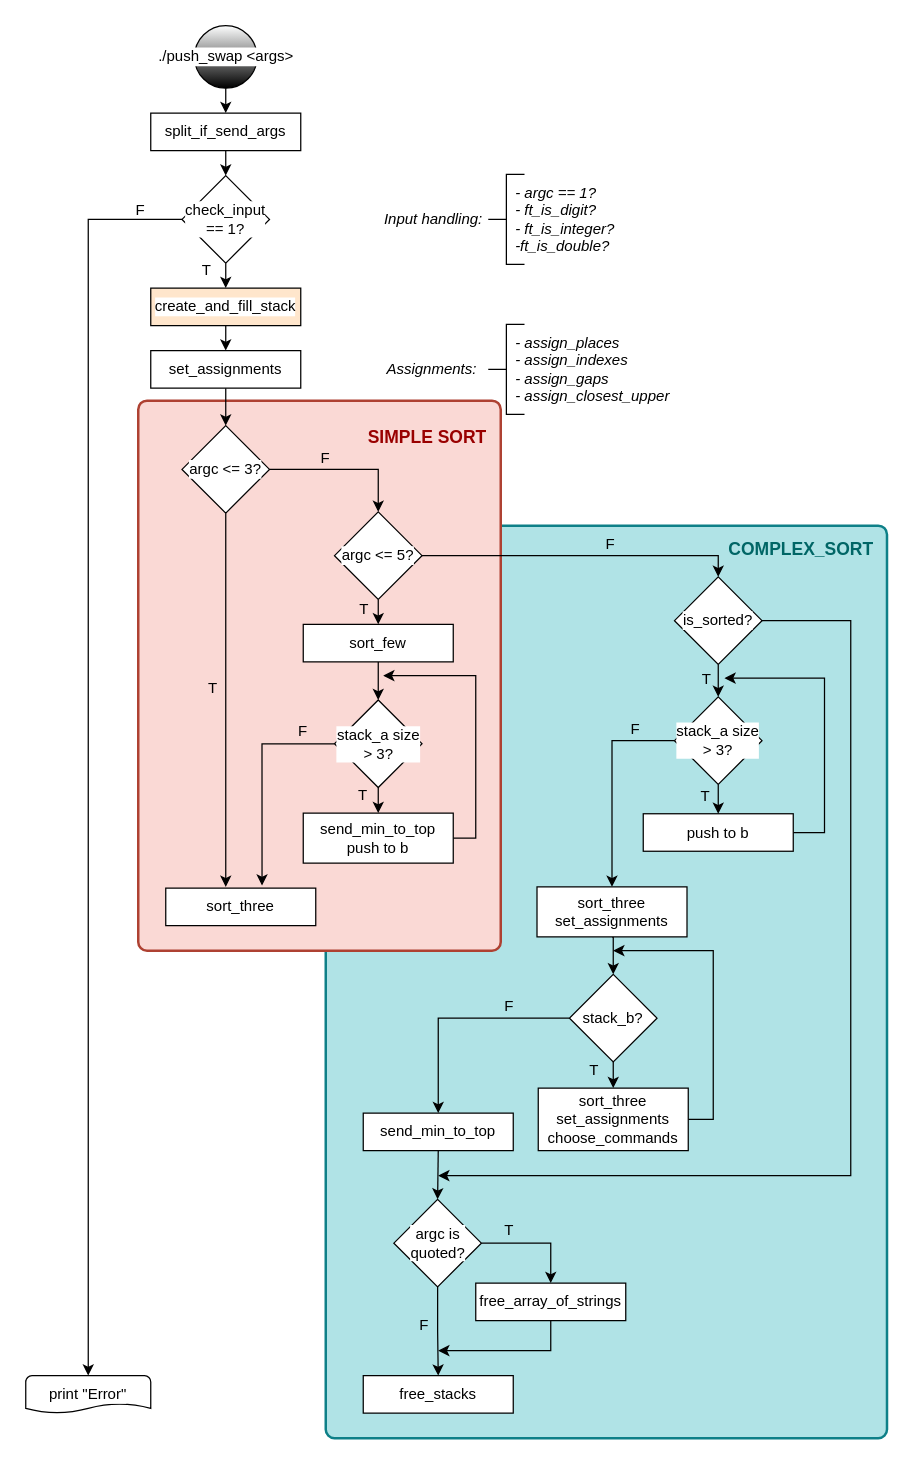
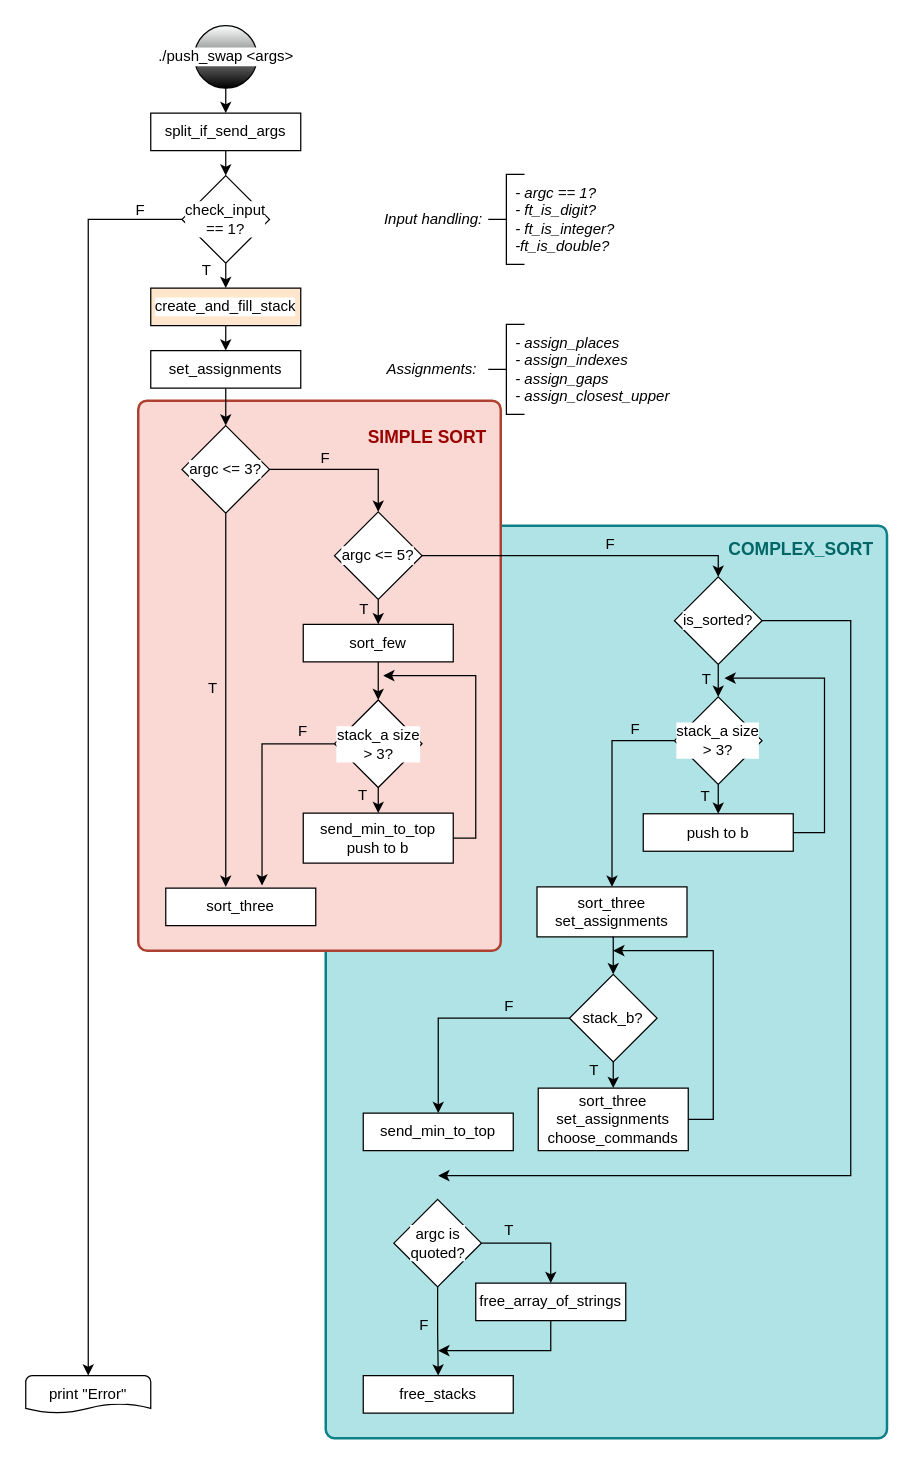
edge "send_min_to_top" -> "argc is quoted?": removed
